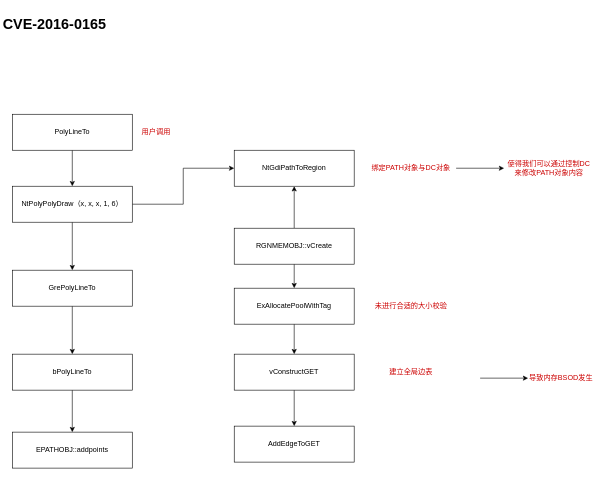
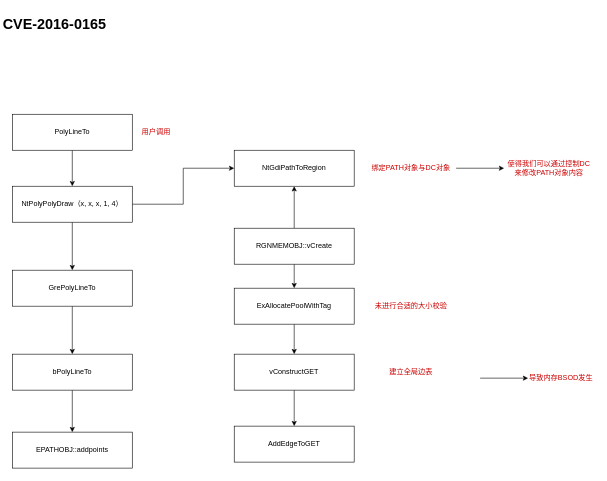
node "NtPolyPolyDraw（x, x, x, 1, 6）": label "NtPolyPolyDraw（x, x, x, 1, 6）" -> "NtPolyPolyDraw（x, x, x, 1, 4）"
